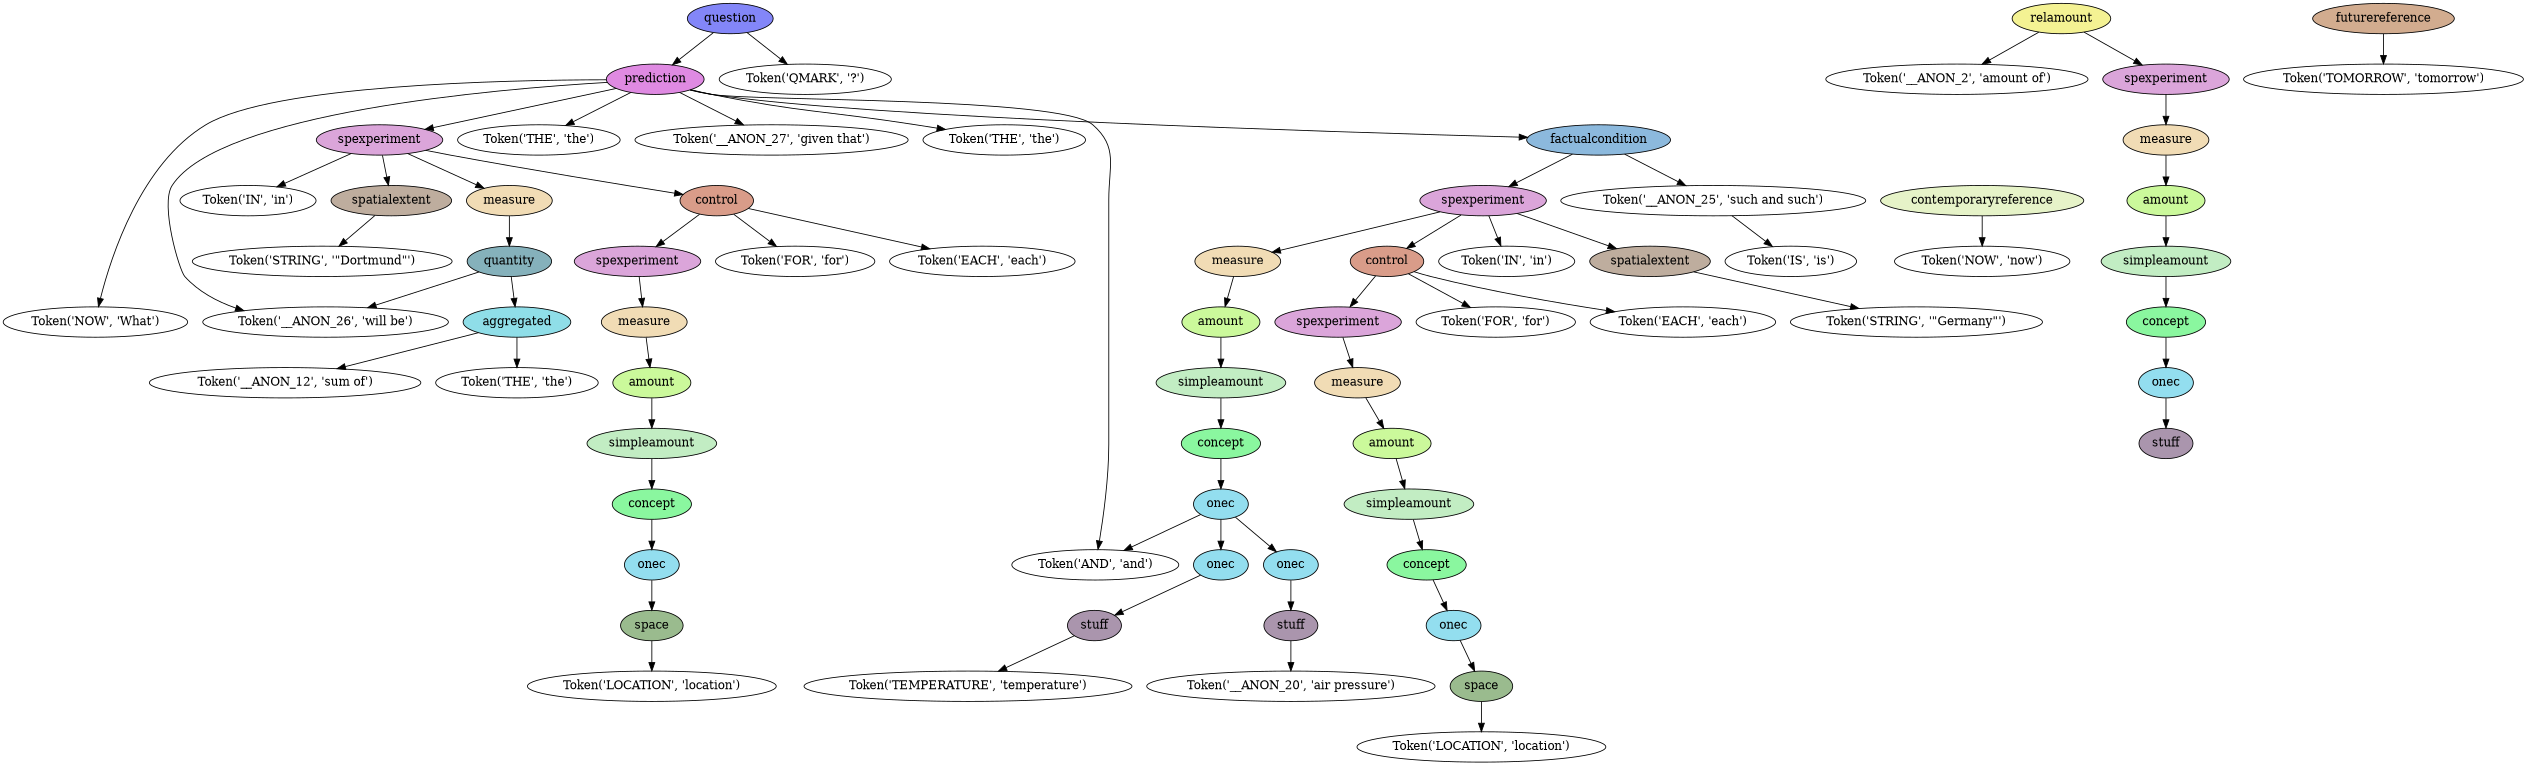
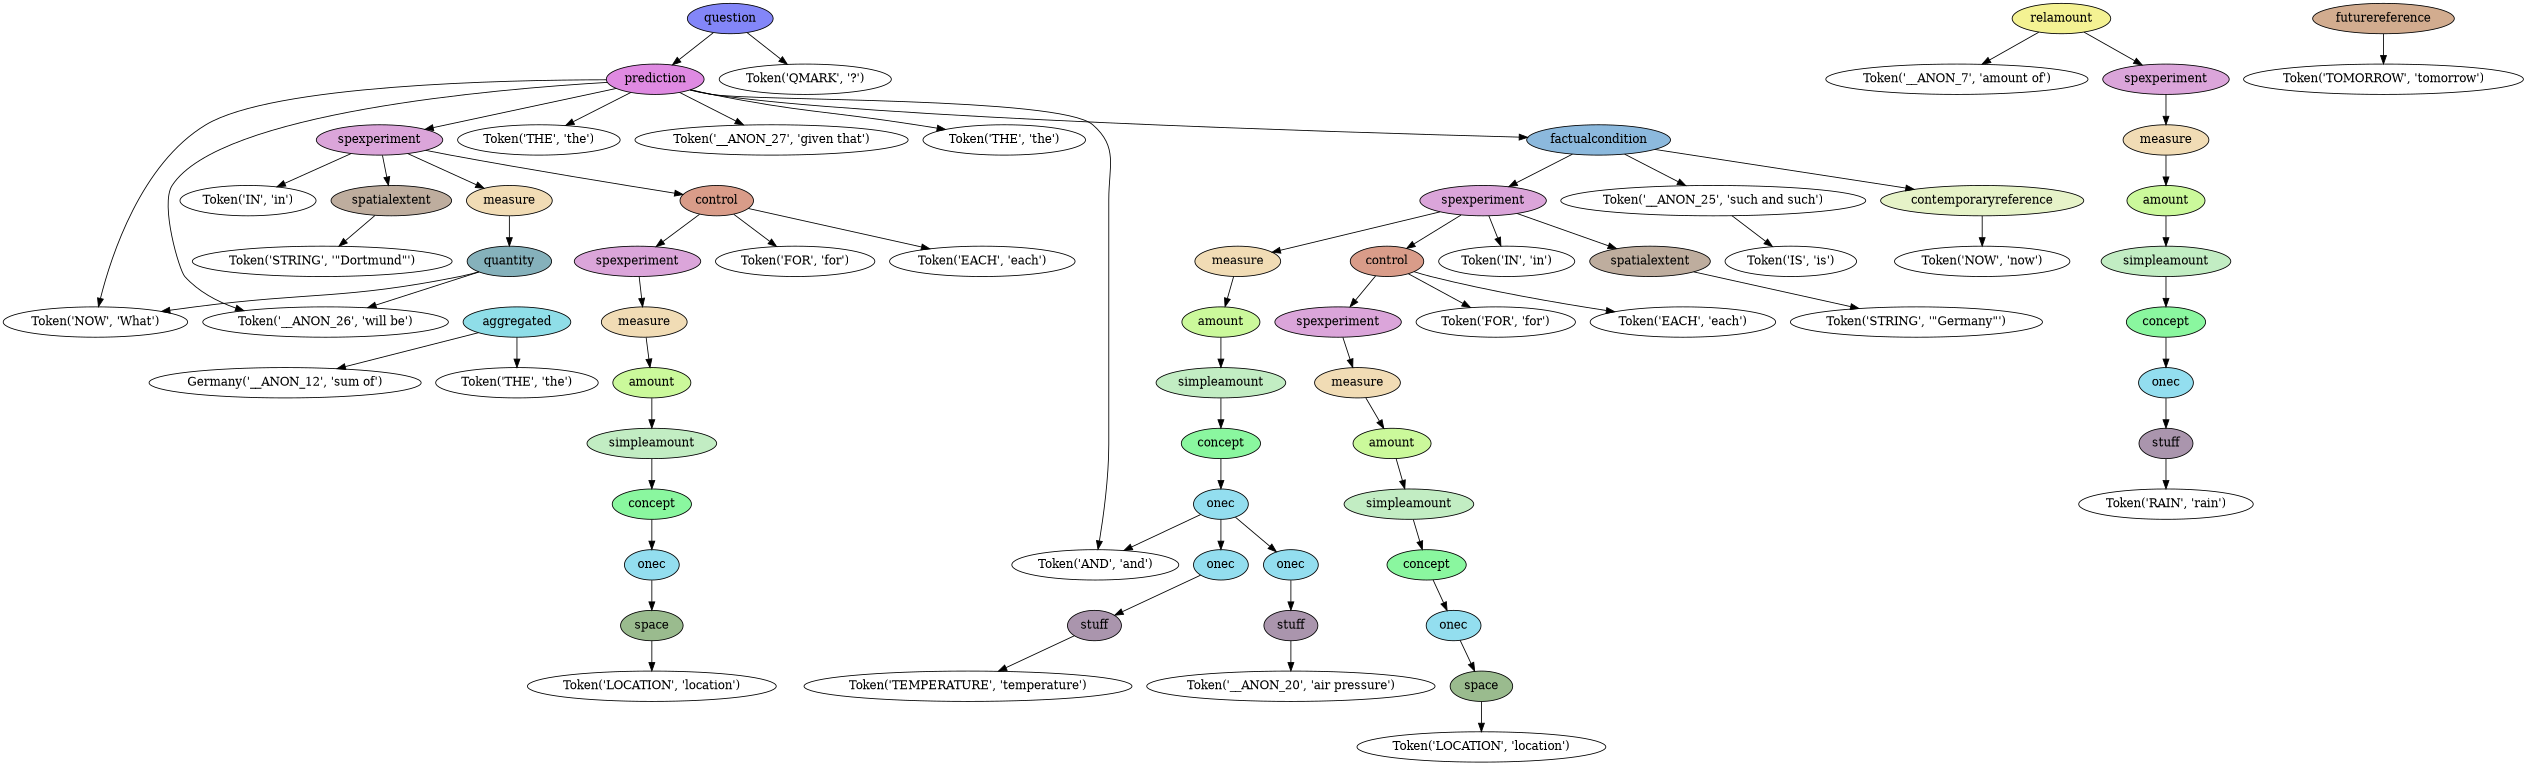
node "Token('__ANON_2', 'amount of')": label "Token('__ANON_2', 'amount of')" -> "Token('__ANON_7', 'amount of')"
edge "factualcondition" -> "contemporaryreference": added
edge "quantity" -> "aggregated": now "quantity" -> "Token('NOW', 'What')"
node "Token('__ANON_12', 'sum of')": label "Token('__ANON_12', 'sum of')" -> "Germany('__ANON_12', 'sum of')"
node "Token('RAIN', 'rain')": added
